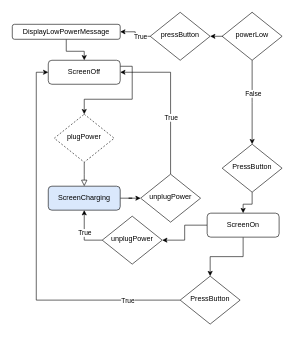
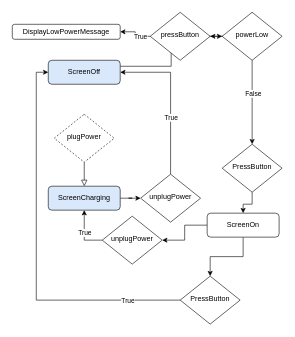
edge "DisplayLowPowerMessage" -> "ScreenOff": removed
node "ScreenOff": fillcolor #ffffff -> #dae8fc
edge "ScreenOff" -> "plugPower": now "ScreenOff" -> "powerLow"
